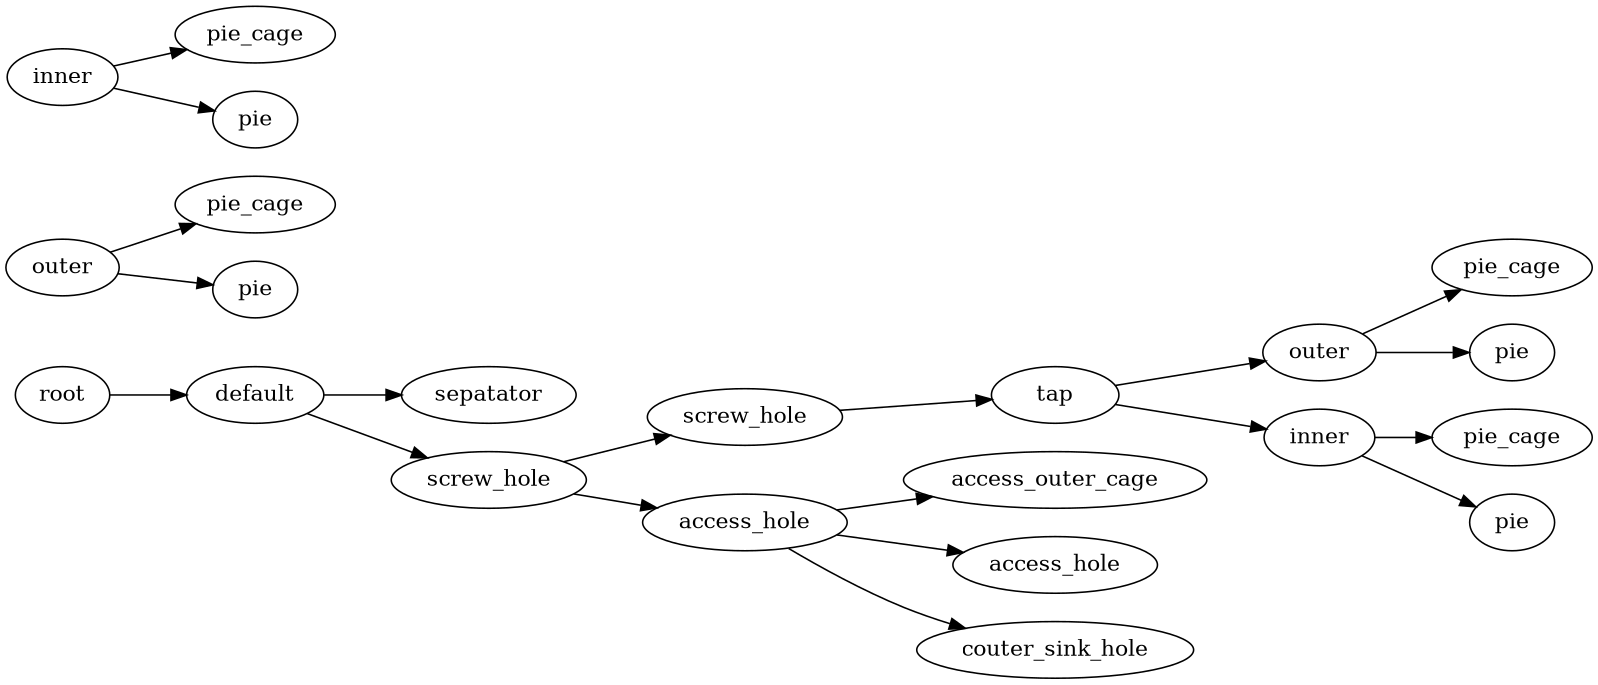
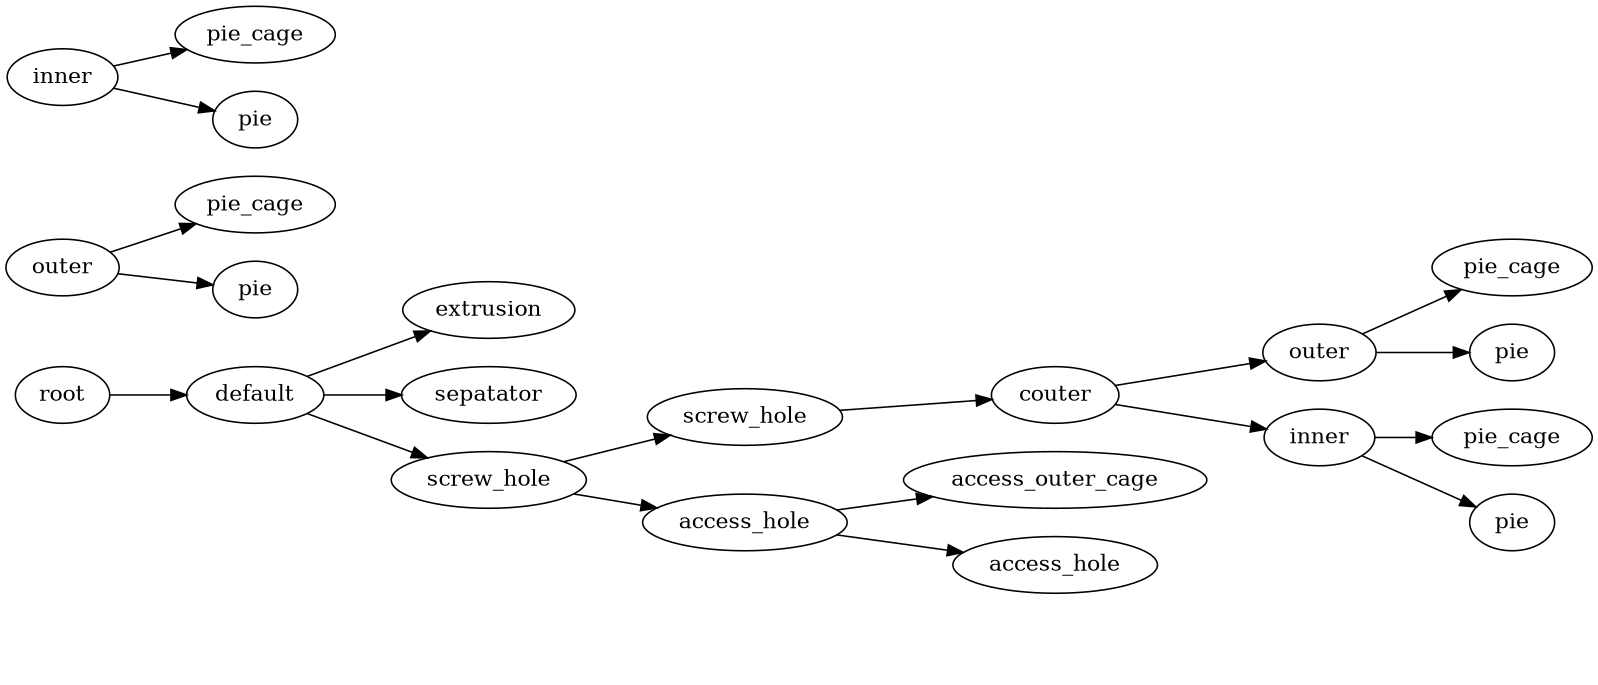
node "extrusion": added
node "tap": label "tap" -> "couter"
node "couter_sink_hole": removed
